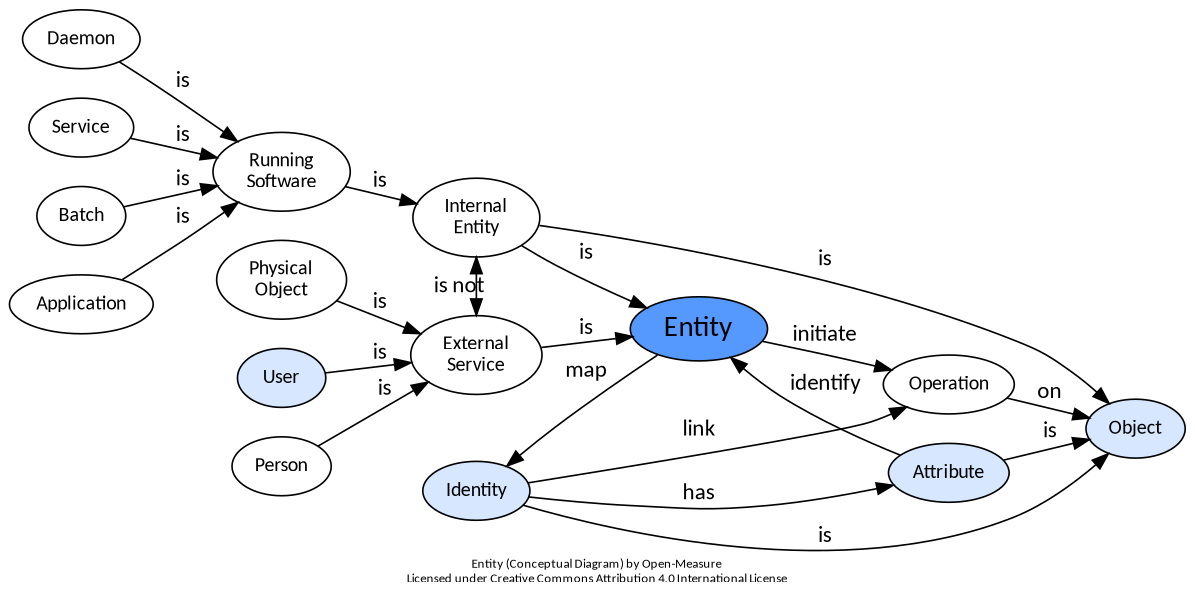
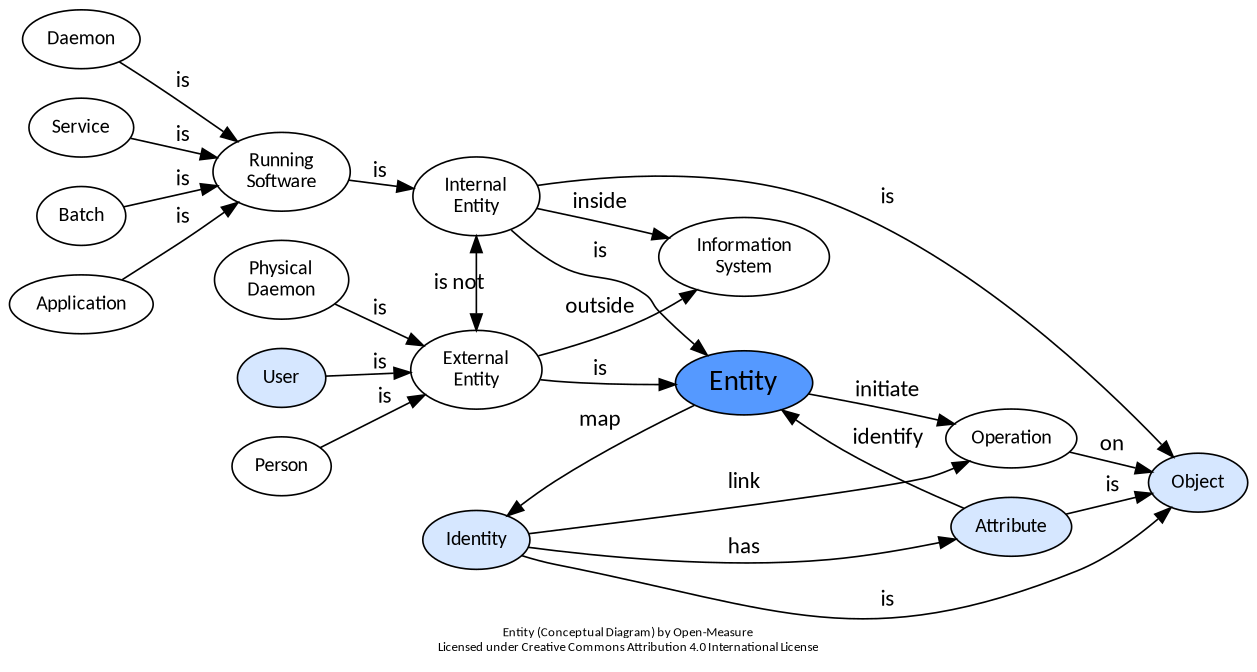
node "Information System": added
node "Physical Object": label "Physical Object" -> "Physical Daemon"
node "External Service": label "External Service" -> "External Entity"
